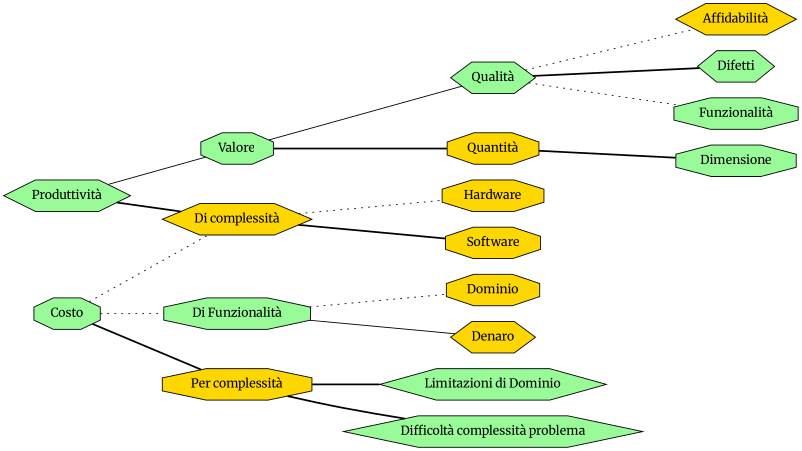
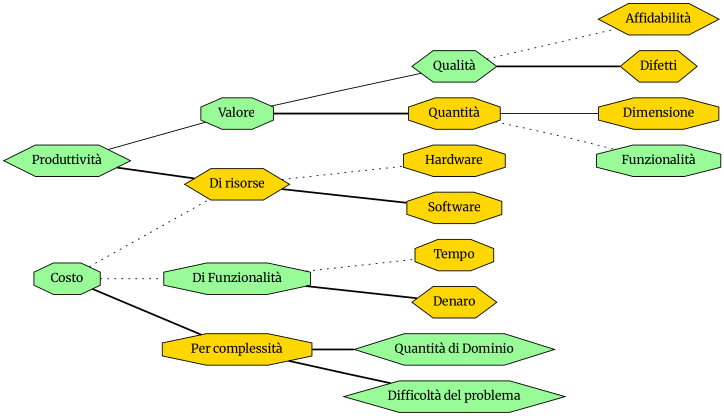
node "Difetti": fillcolor palegreen -> gold
edge "Qualità" -- "Funzionalità": now "Quantità" -- "Funzionalità"
edge "Quantità" -- "Dimensione": style bold -> solid
node "Dimensione": fillcolor palegreen -> gold
node "Di complessità": label "Di complessità" -> "Di risorse"
node "Dominio": label "Dominio" -> "Tempo"
edge "Di Funzionalità" -- "Denaro": style solid -> bold
node "Limitazioni di Dominio": label "Limitazioni di Dominio" -> "Quantità di Dominio"
node "Difficoltà complessità problema": label "Difficoltà complessità problema" -> "Difficoltà del problema"
